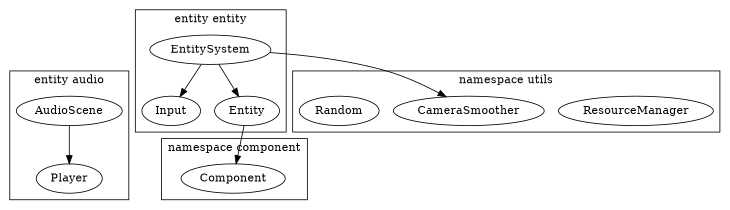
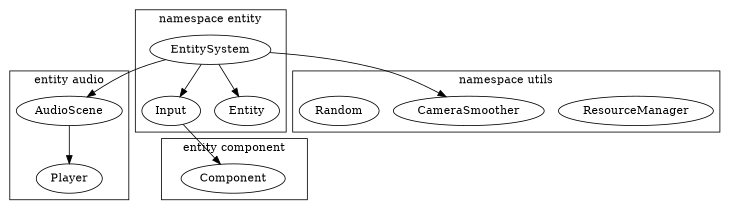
cluster "entity entity": label "entity entity" -> "namespace entity"
edge "EntitySystem" -> "AudioScene": added
edge "Entity" -> "Component": now "Input" -> "Component"
cluster "namespace component": label "namespace component" -> "entity component"
